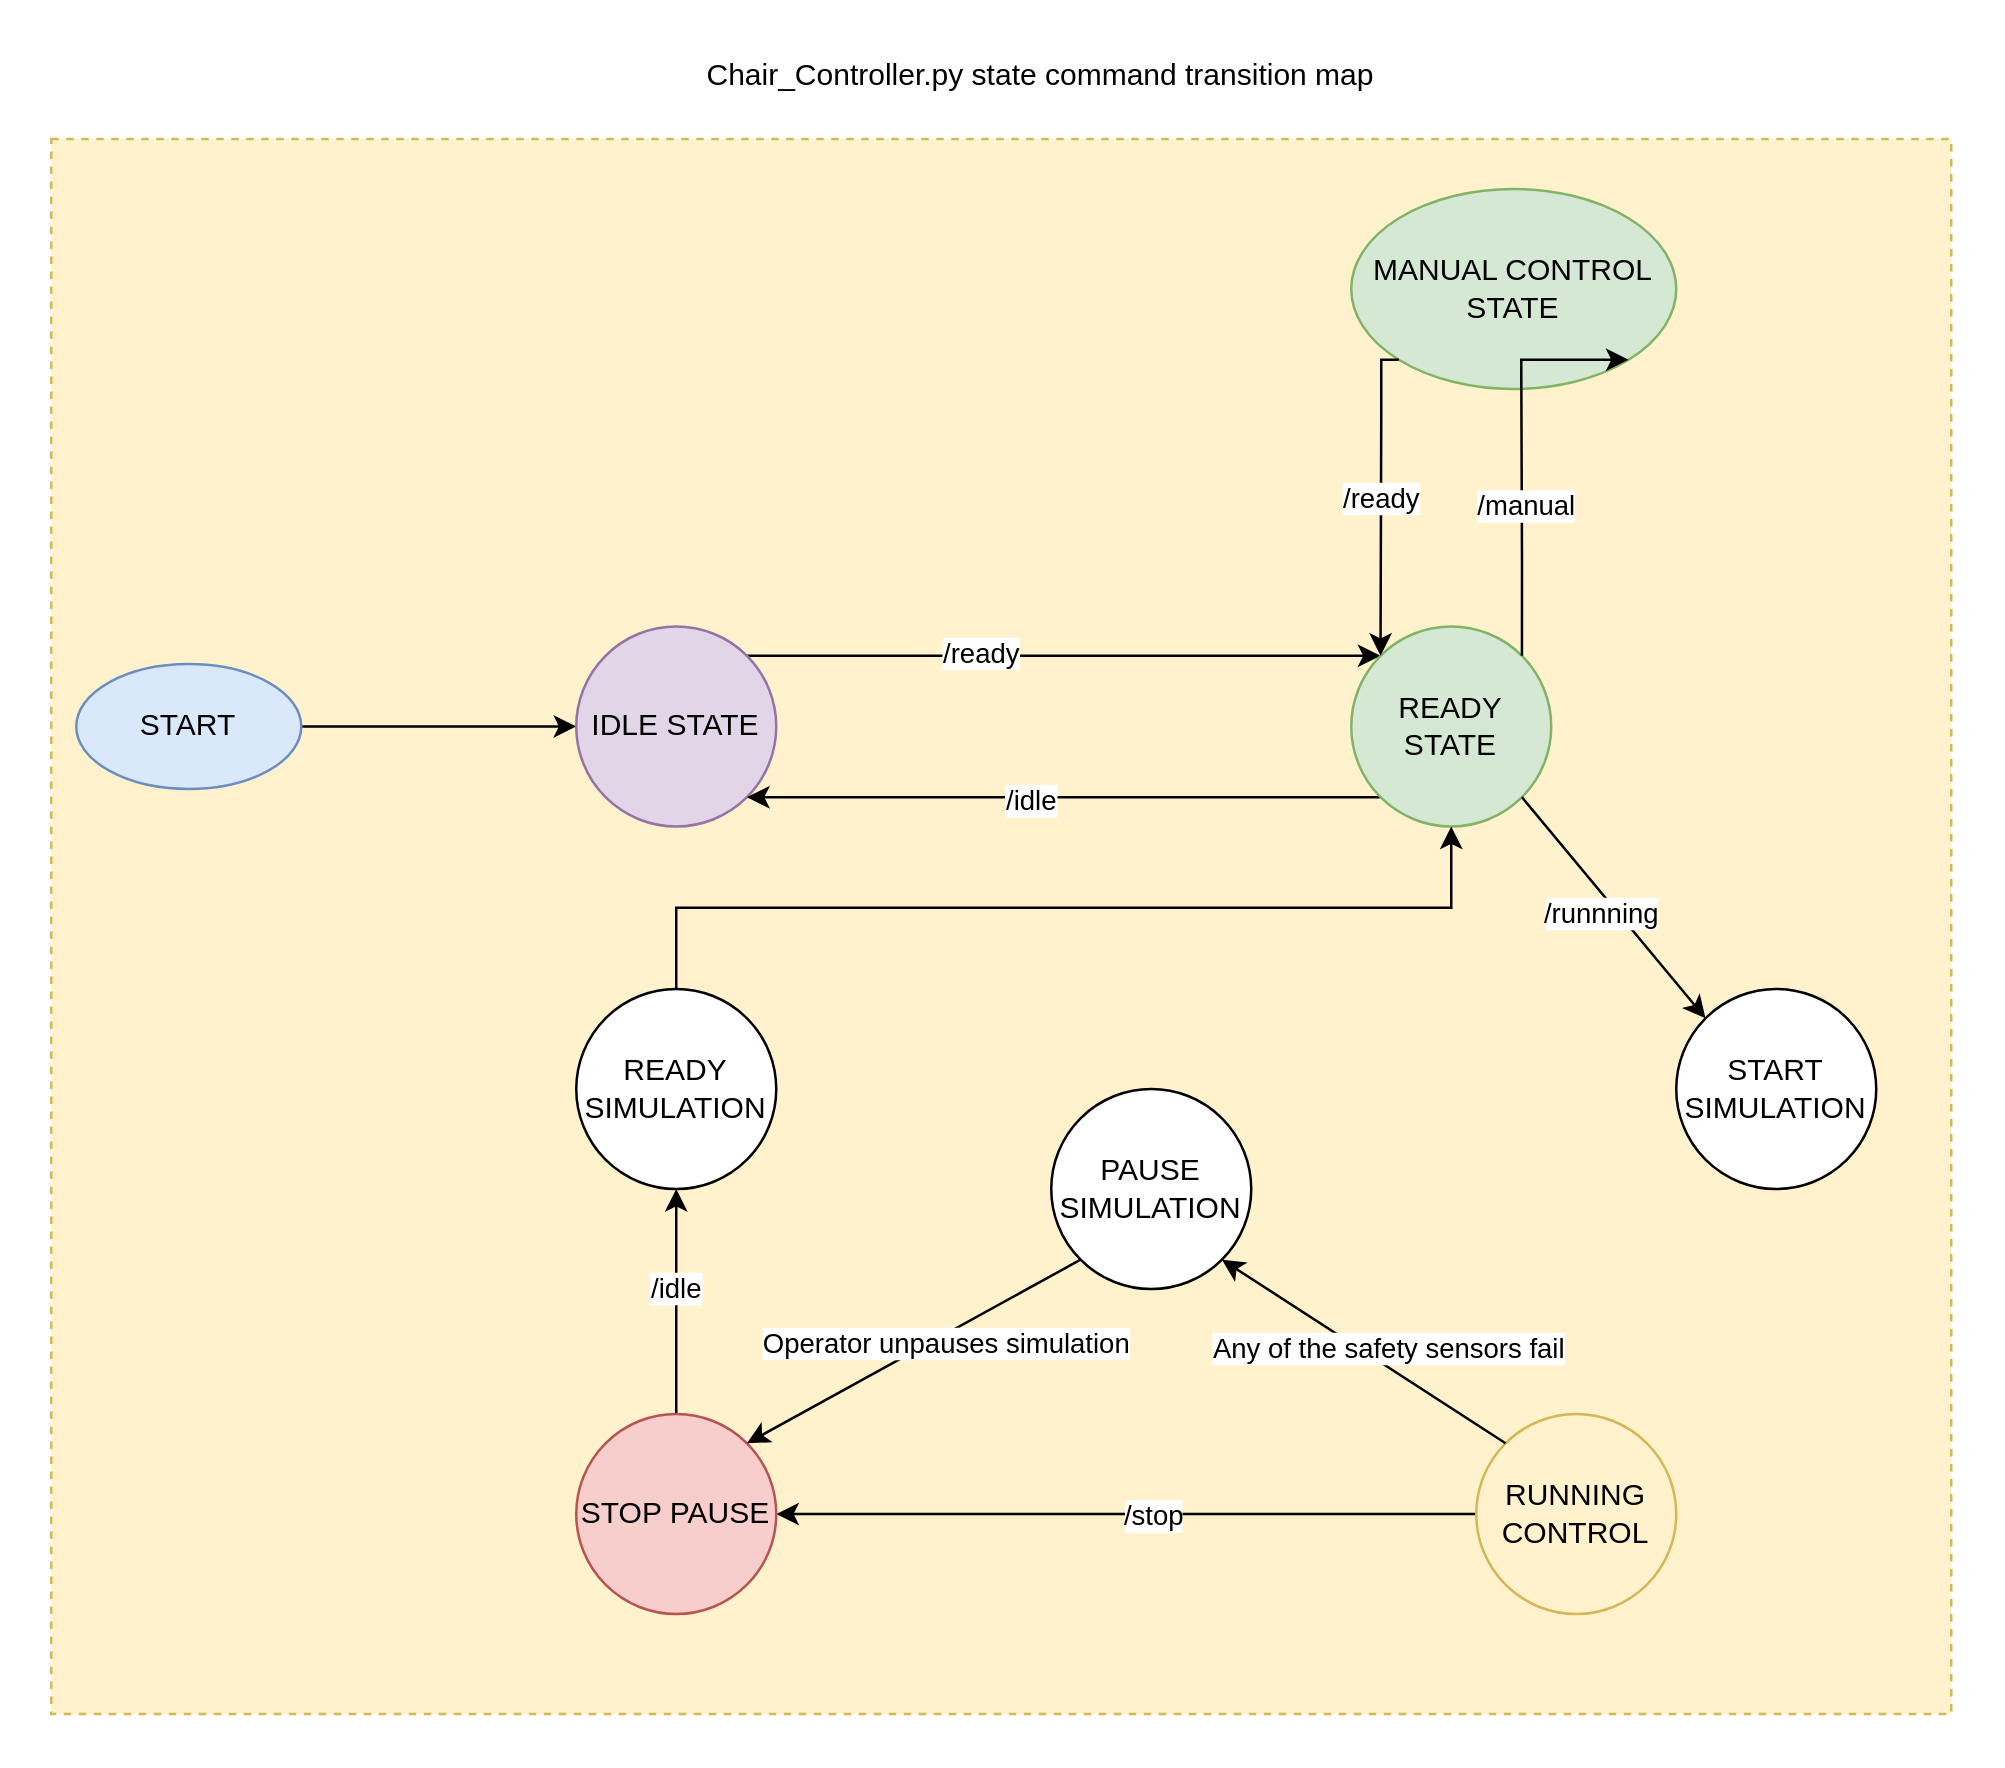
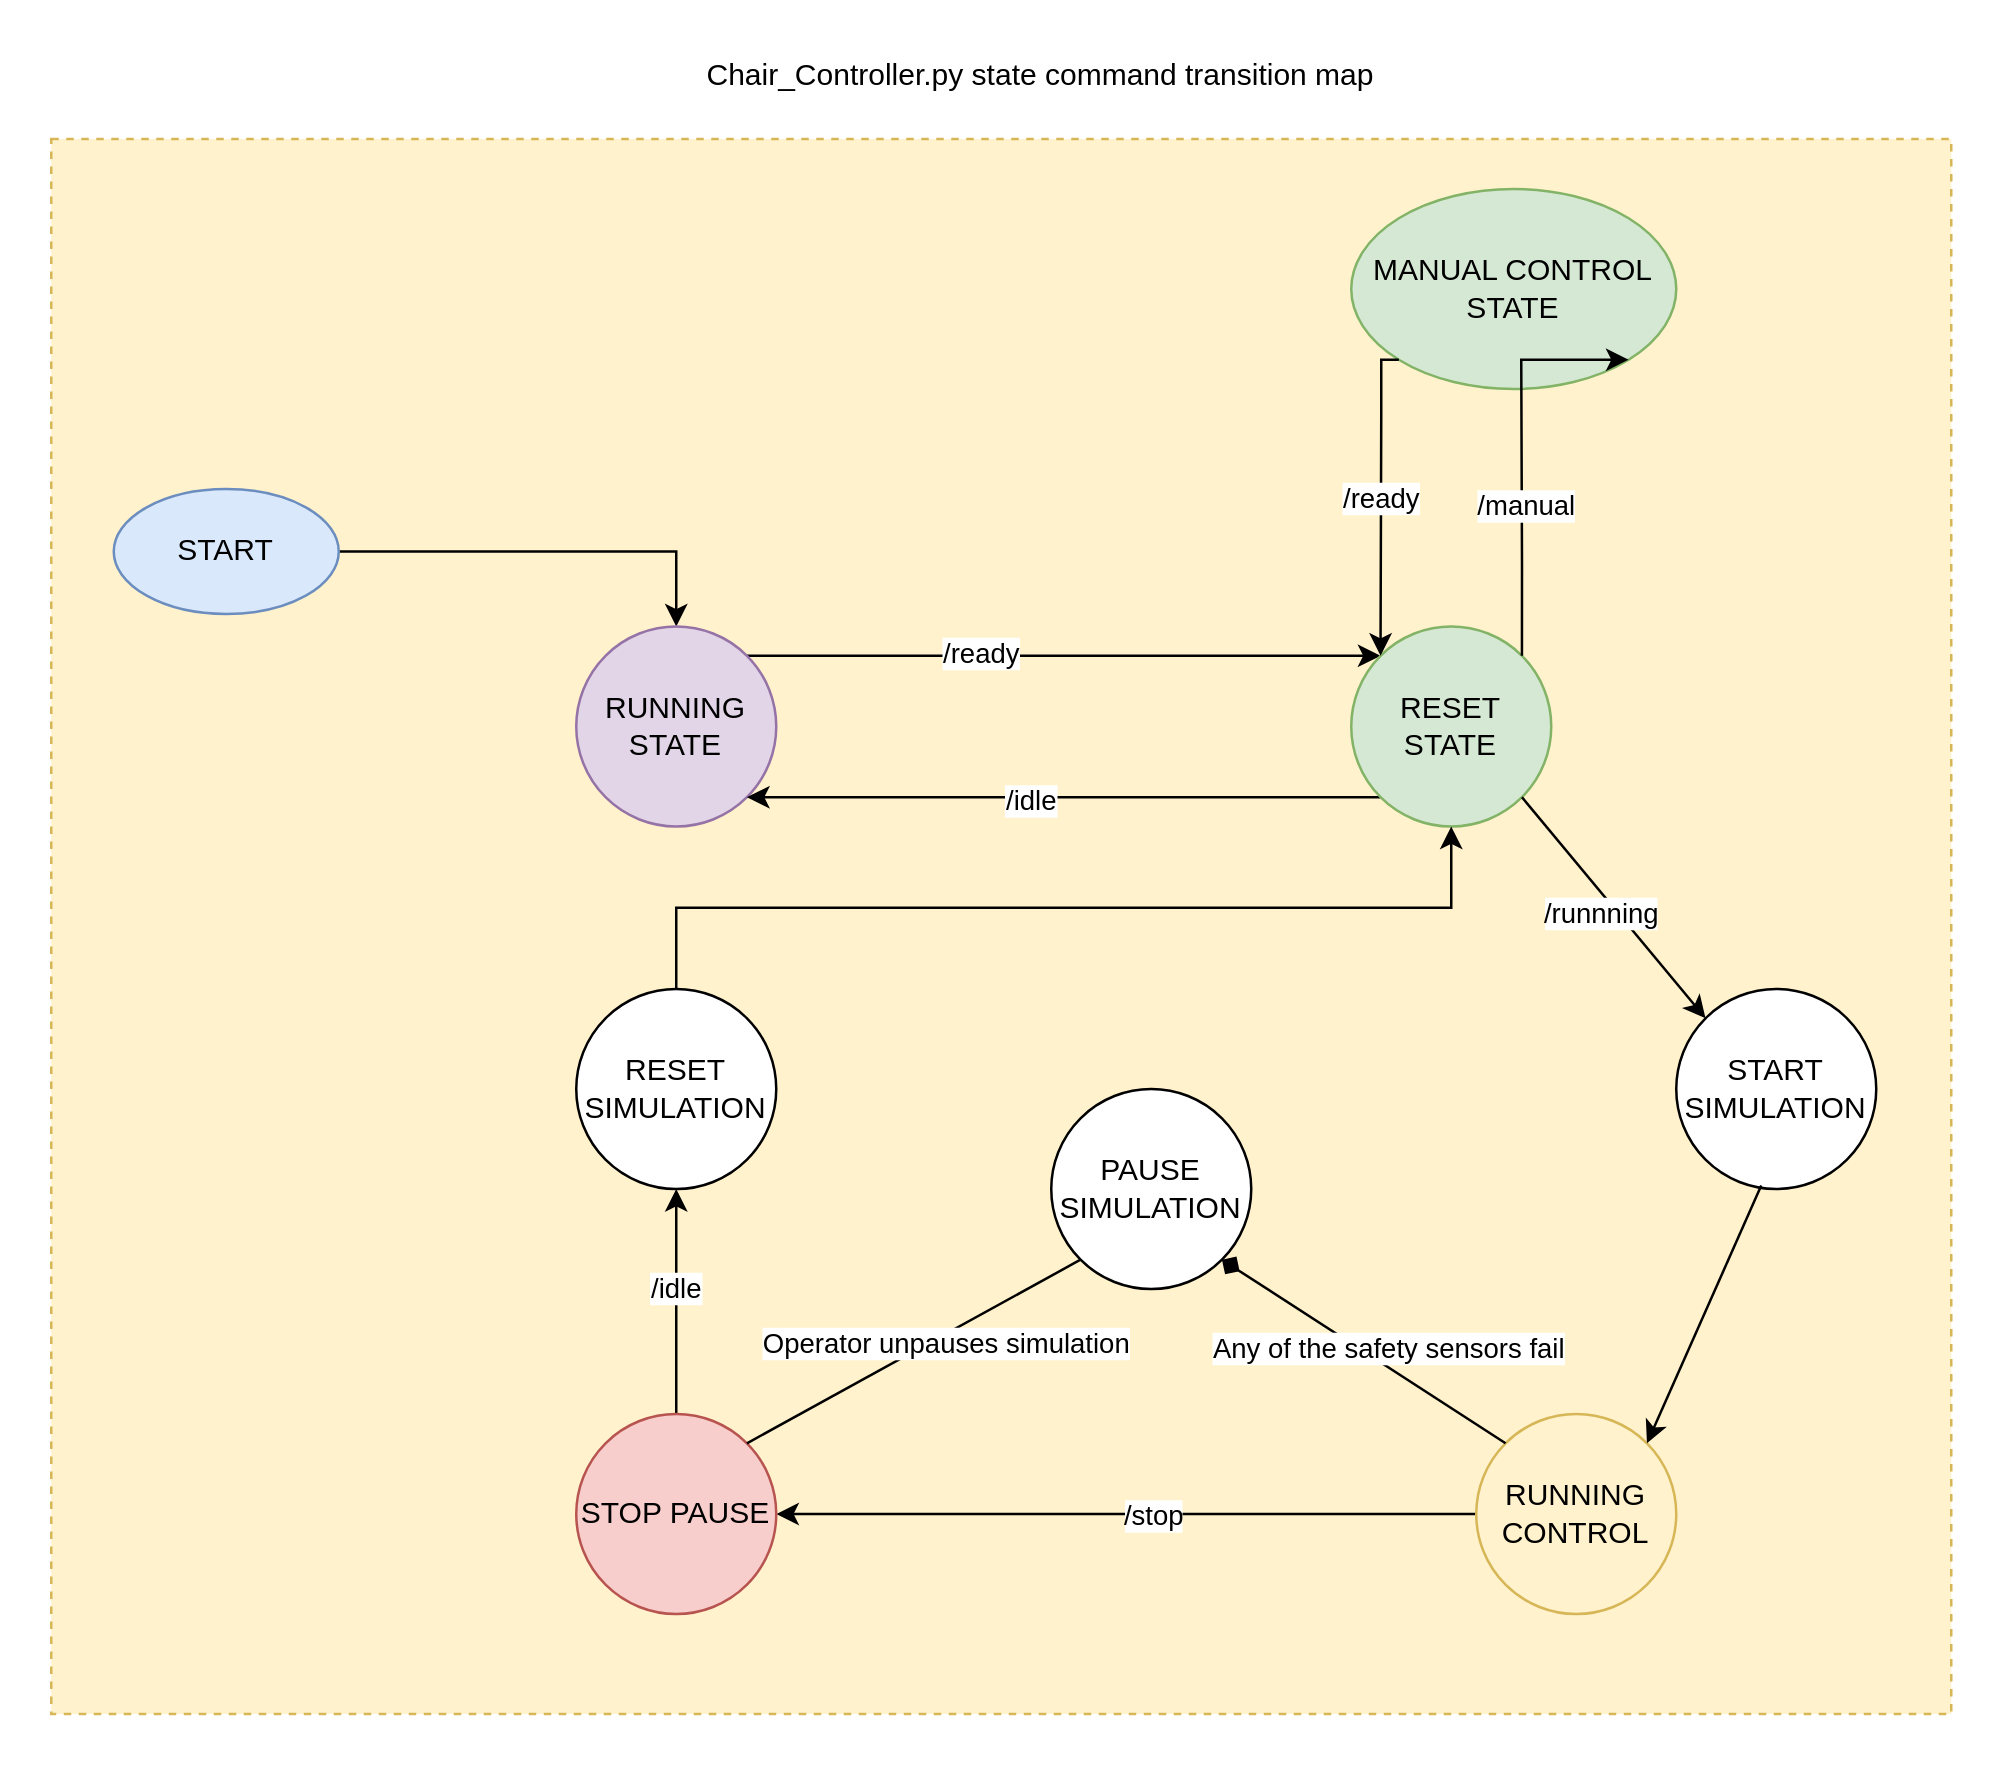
node "START": moved (189, 726) -> (226, 551)
node "IDLE STATE": label "IDLE STATE" -> "RUNNING STATE"
node "READY STATE": label "READY STATE" -> "RESET STATE"
node "READY SIMULATION": label "READY SIMULATION" -> "RESET SIMULATION"
edge "RUNNING CONTROL" -> "PAUSE SIMULATION": arrowhead classic -> diamond
edge "START SIMULATION" -> "RUNNING CONTROL": added
edge "PAUSE SIMULATION" -> "STOP PAUSE": arrowhead classic -> none
